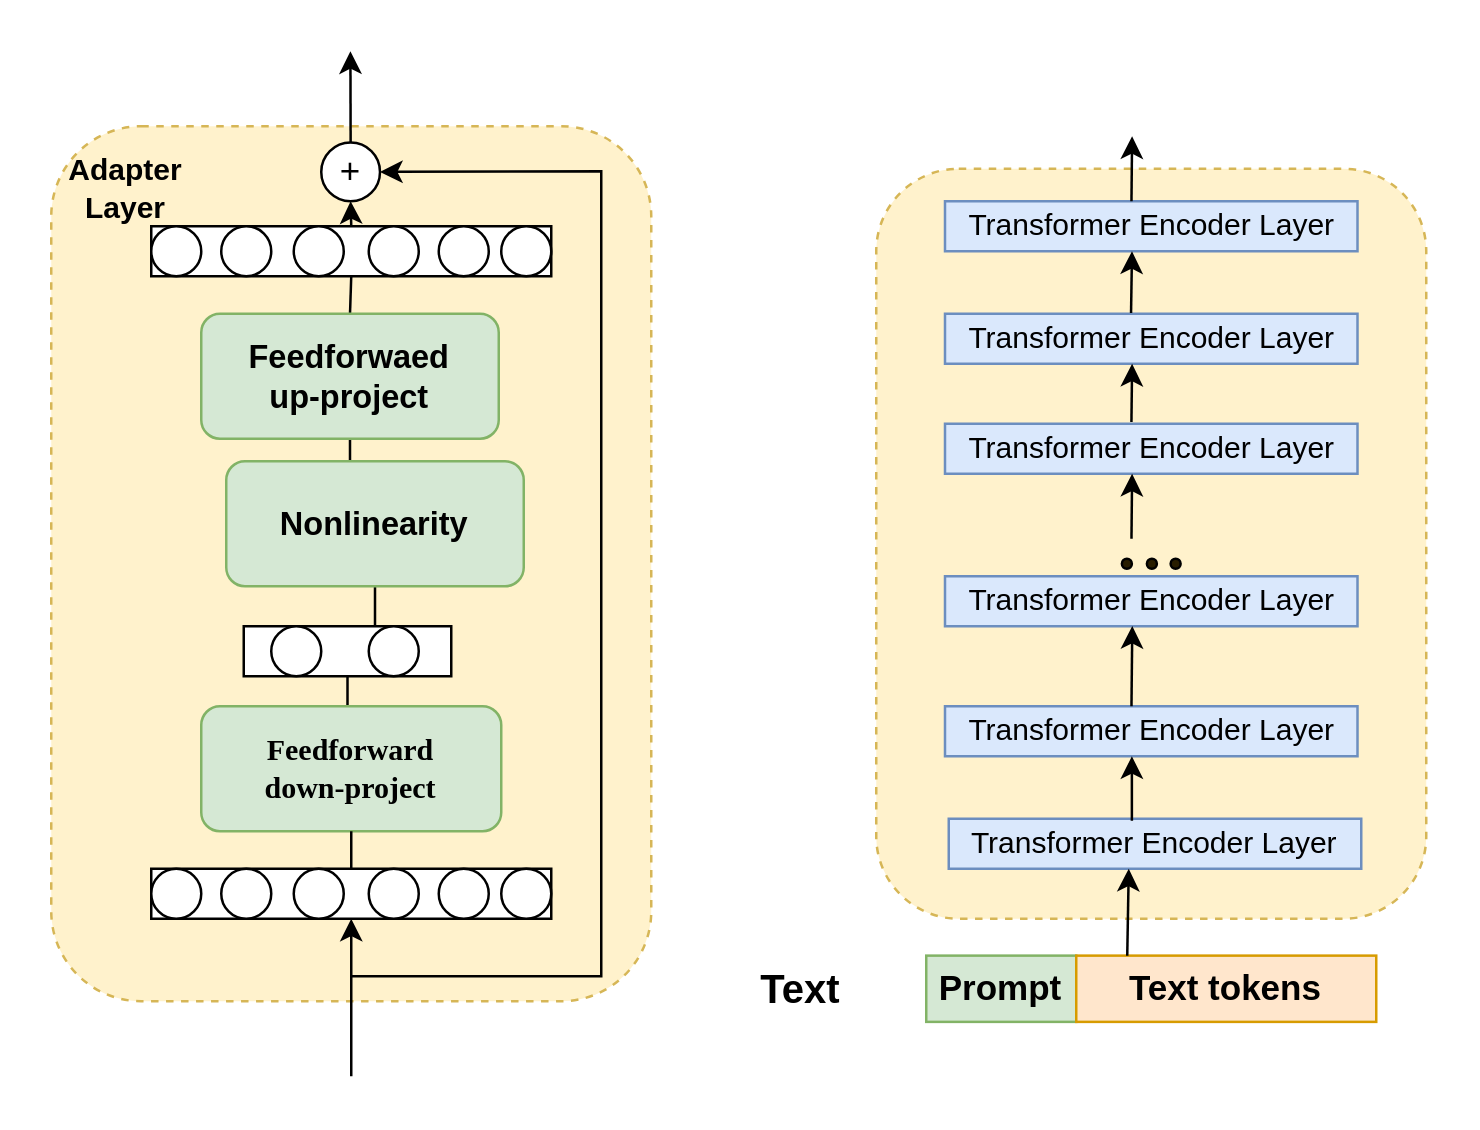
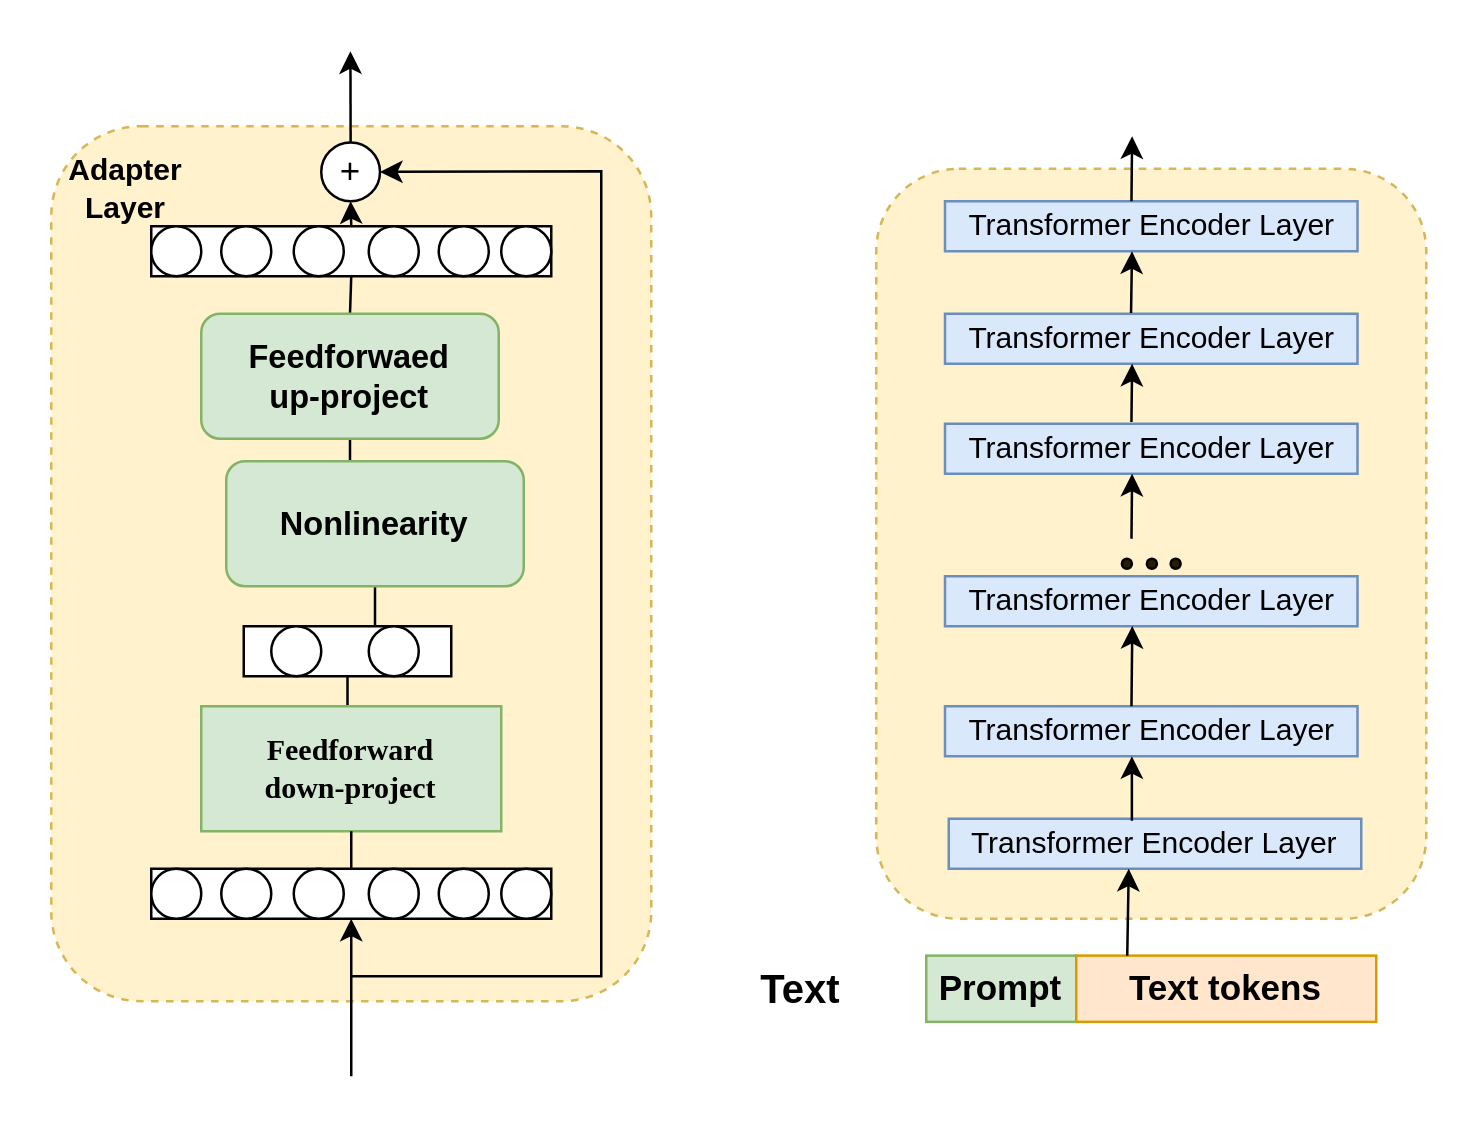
node "Feedforward down-project": shape rounded rectangle -> rectangle
